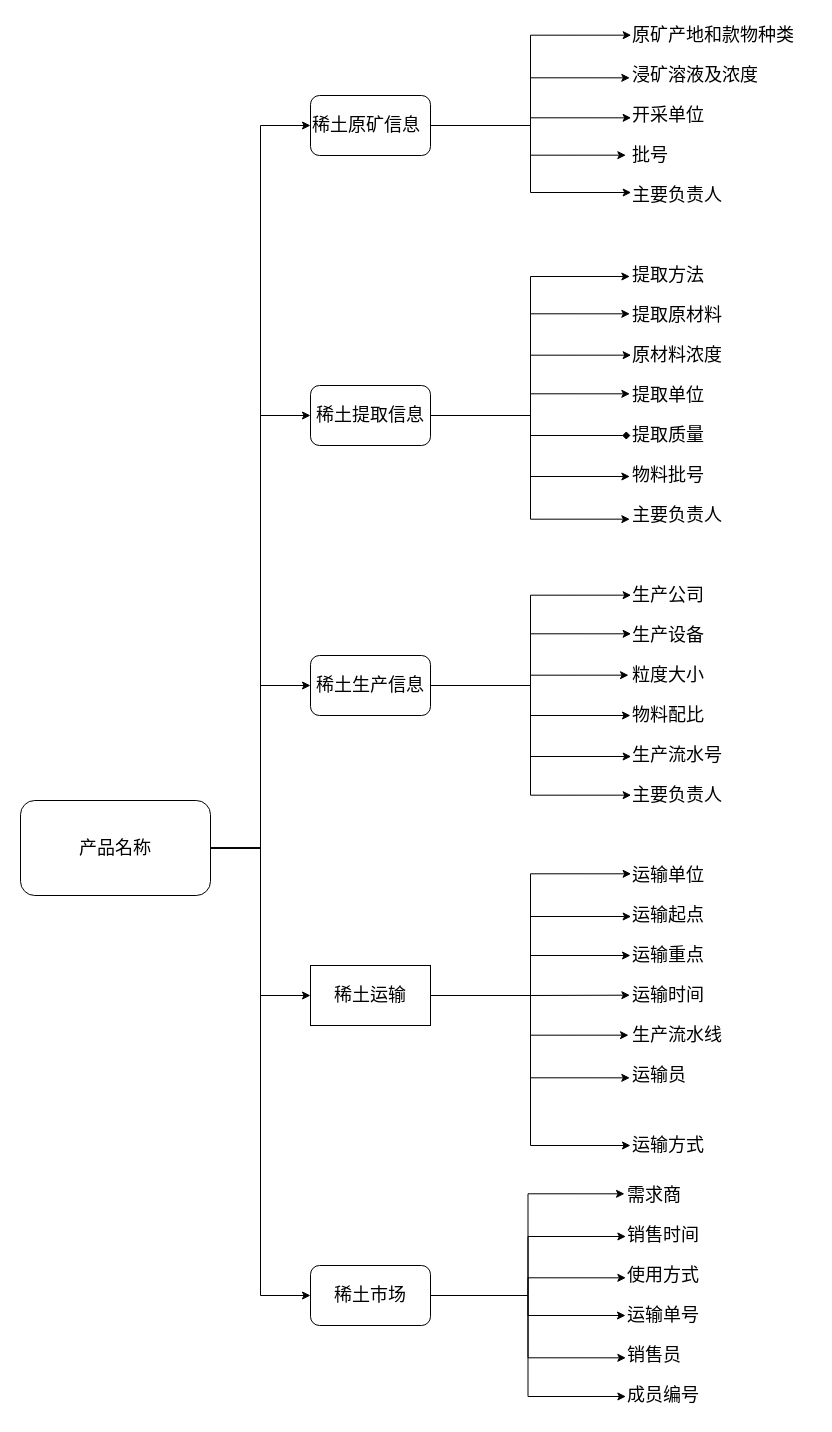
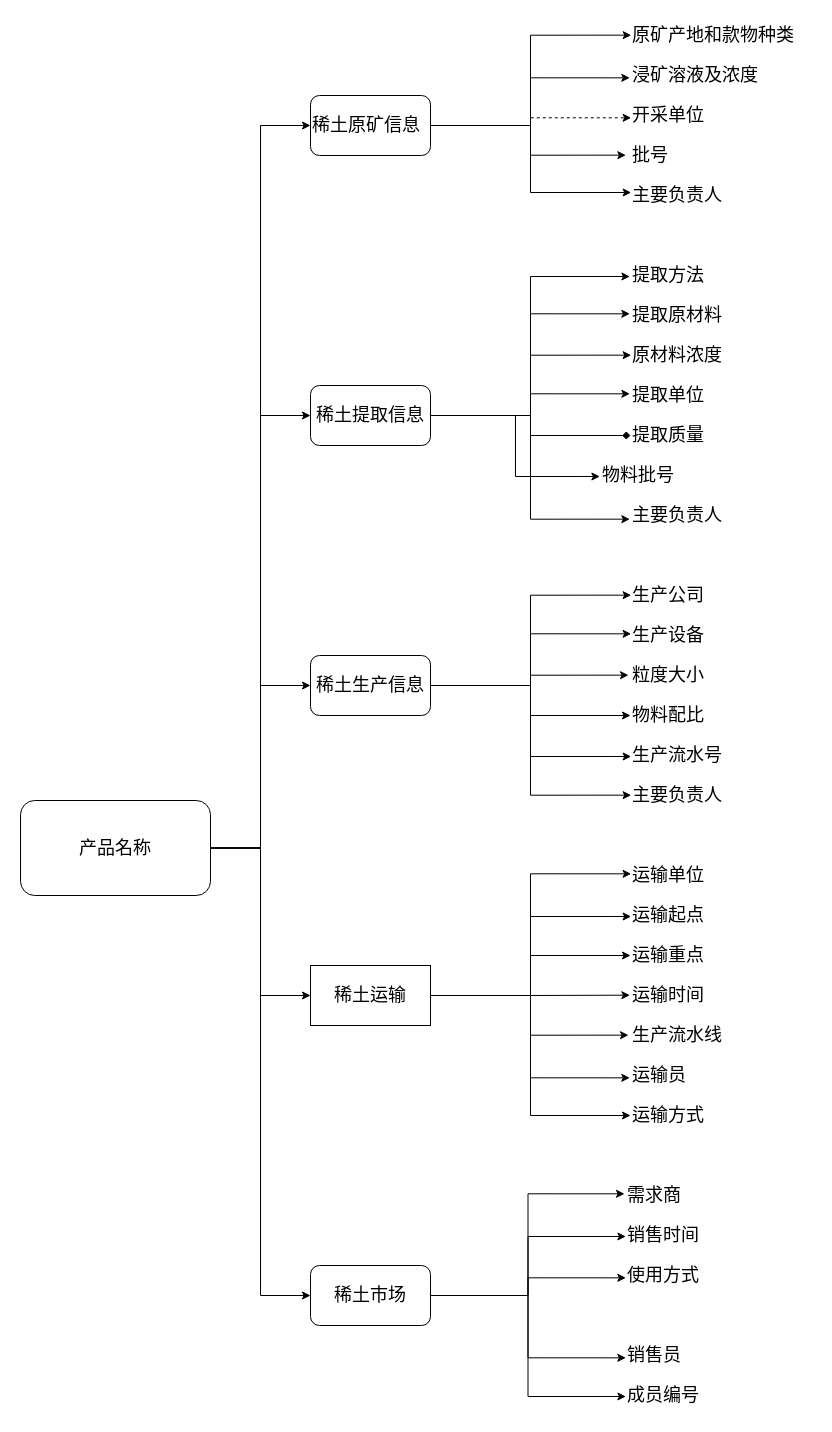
edge "稀土原矿信息" -> "开采单位": style solid -> dashed
node "物料批号": moved (676, 476) -> (646, 476)
node "运输方式": moved (676, 1146) -> (676, 1116)
edge "稀土市场" -> "运输单号": removed
node "运输单号": removed
